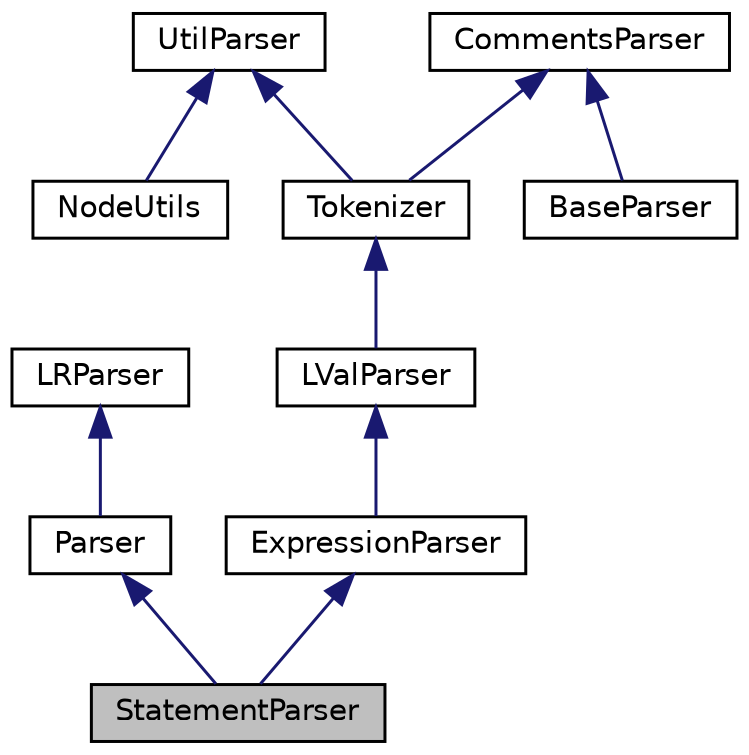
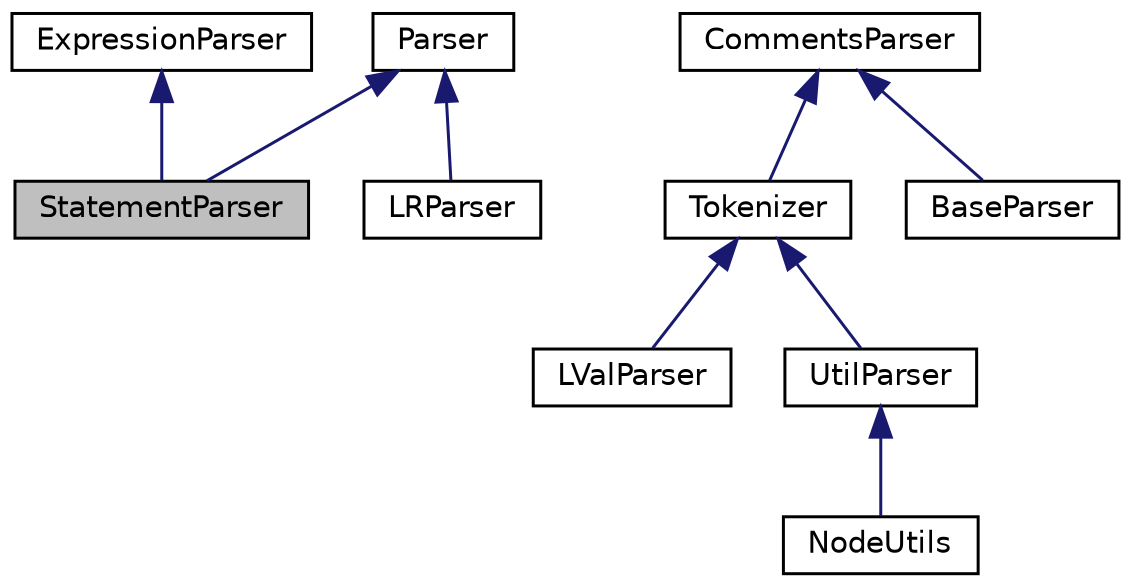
edge "Tokenizer" -> "UtilParser": reversed
edge "Parser" -> "LRParser": reversed
edge "ExpressionParser" -> "LValParser": removed
